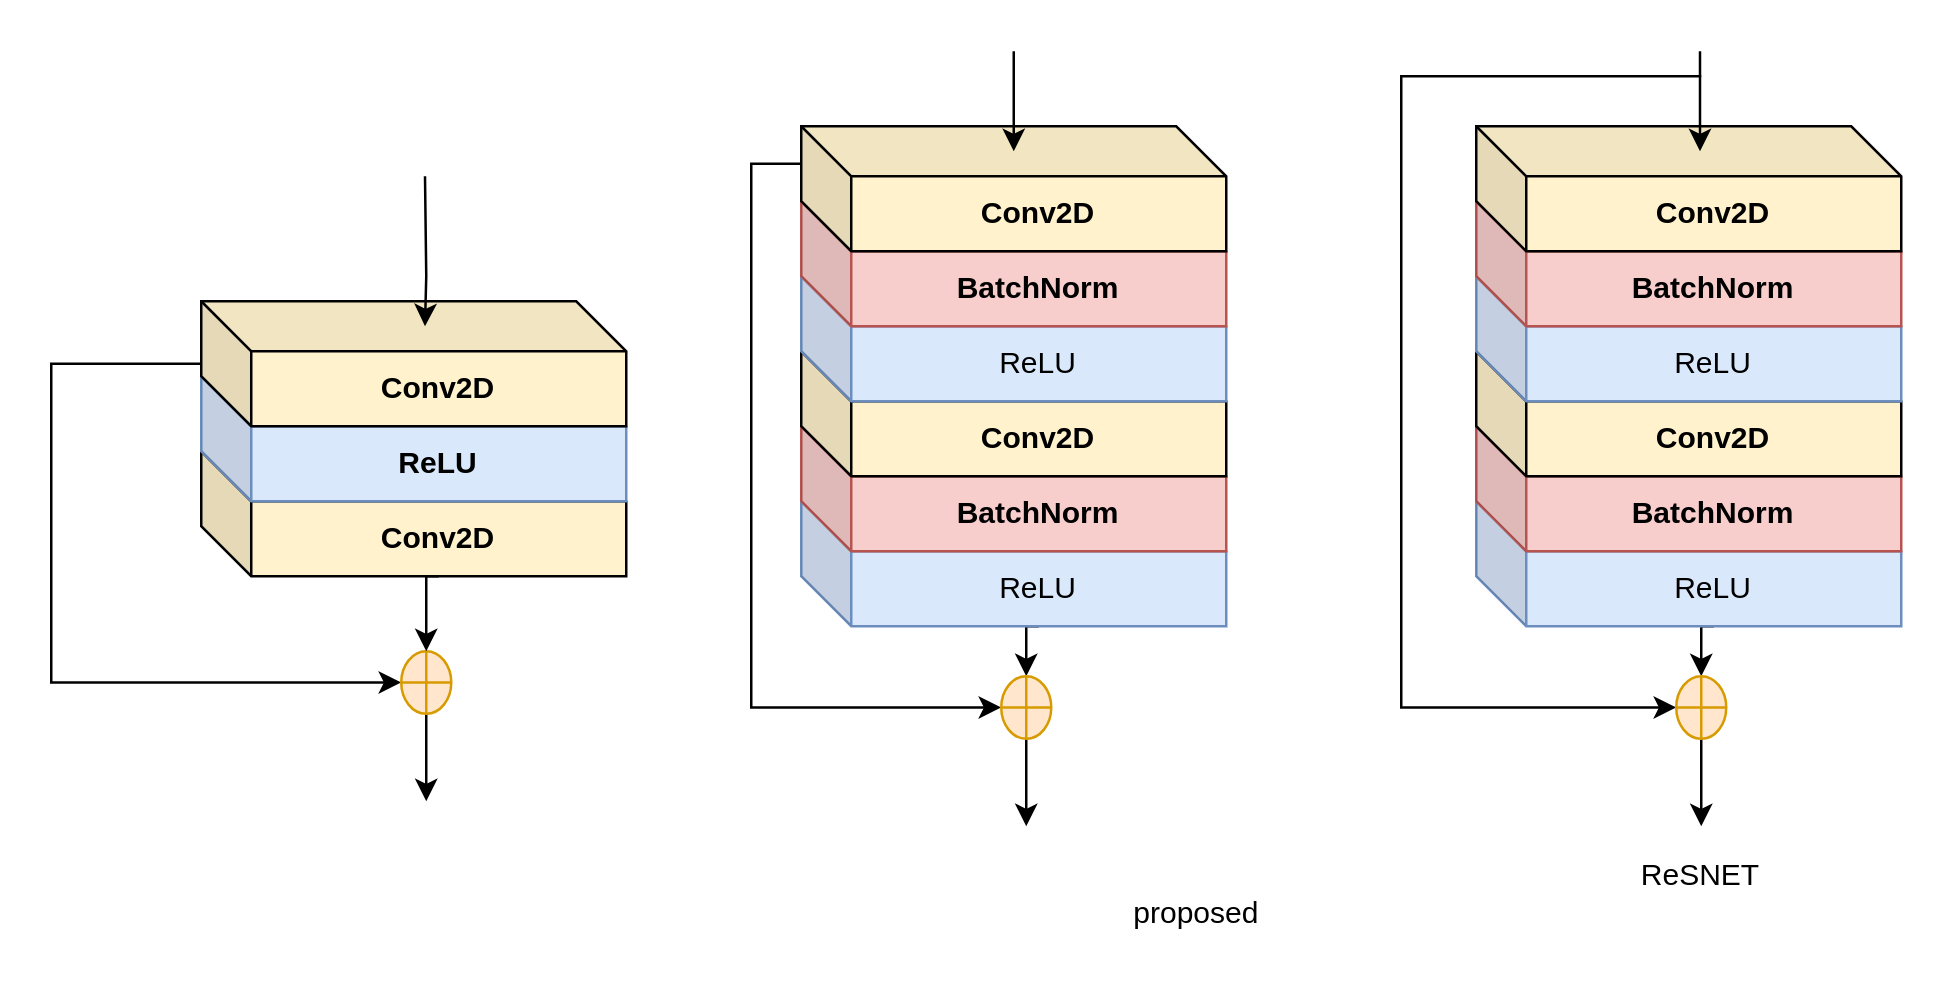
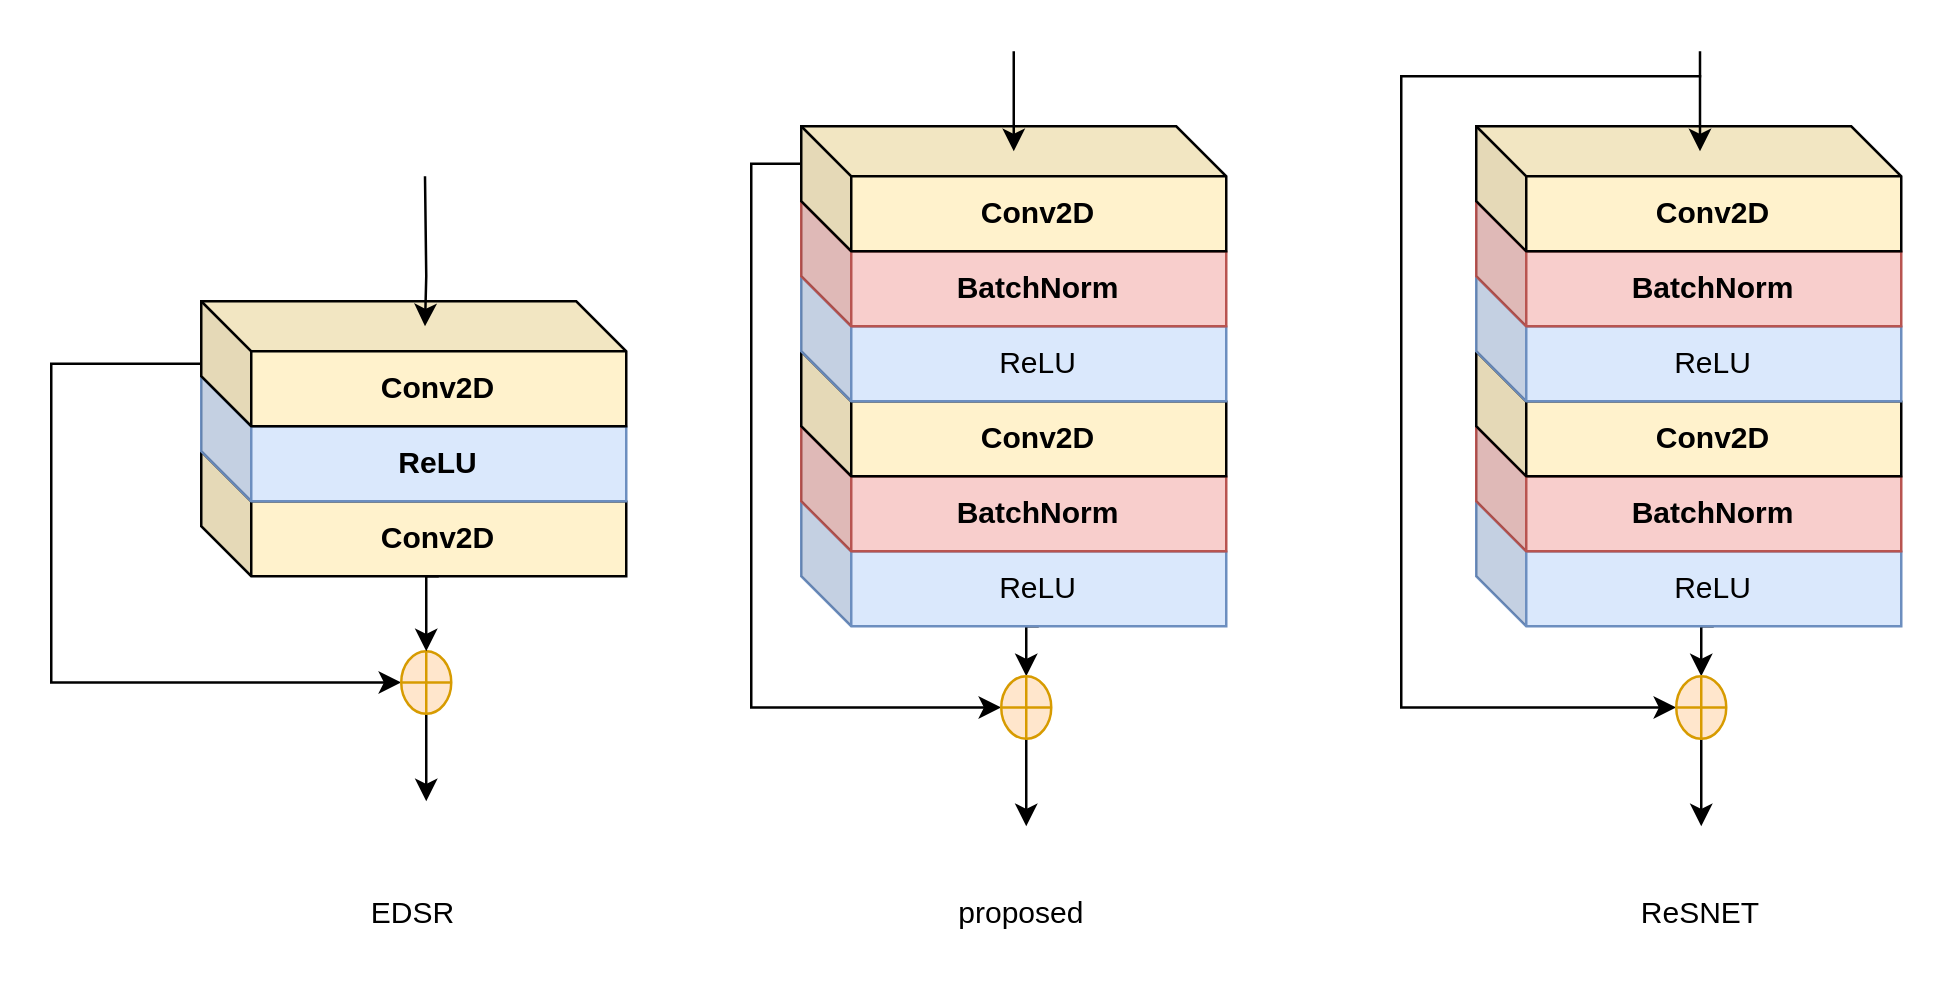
node "ReSNET": moved (1701, 876) -> (1701, 914)
node "EDSR": added
node "proposed": moved (1201, 914) -> (1026, 914)
